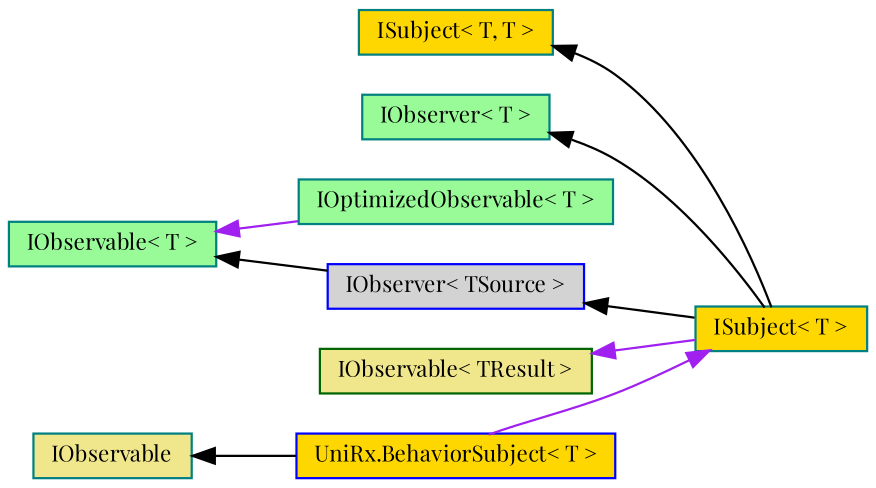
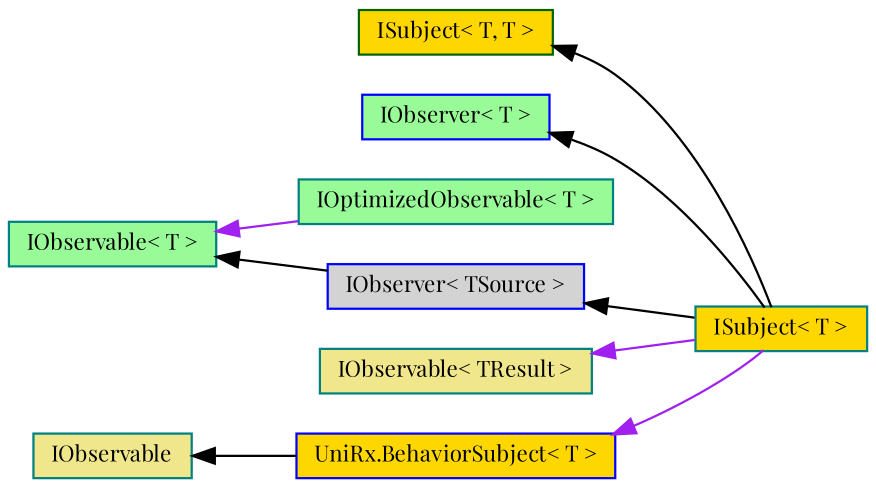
node "ISubject< T, T >": color teal -> darkgreen
node "IObserver< T >": color teal -> blue
node "IObservable< TResult >": color darkgreen -> teal
edge "UniRx.BehaviorSubject< T >" -> "ISubject< T >": reversed
